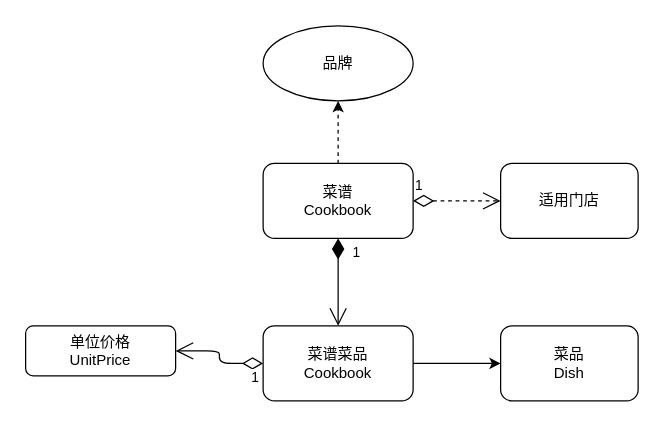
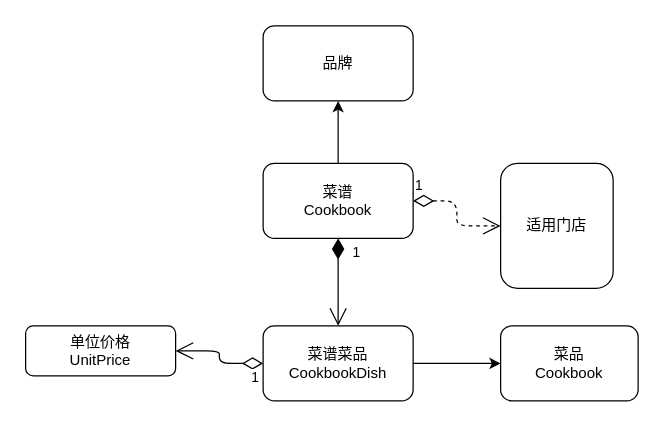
node "品牌": shape ellipse -> rounded rectangle
edge "菜谱 Cookbook" -> "品牌": style dashed -> solid
node "适用门店": size 138x75 -> 113x125
node "菜谱菜品 Cookbook": label "菜谱菜品 Cookbook" -> "菜谱菜品 CookbookDish"
node "菜品 Dish": label "菜品 Dish" -> "菜品 Cookbook"
